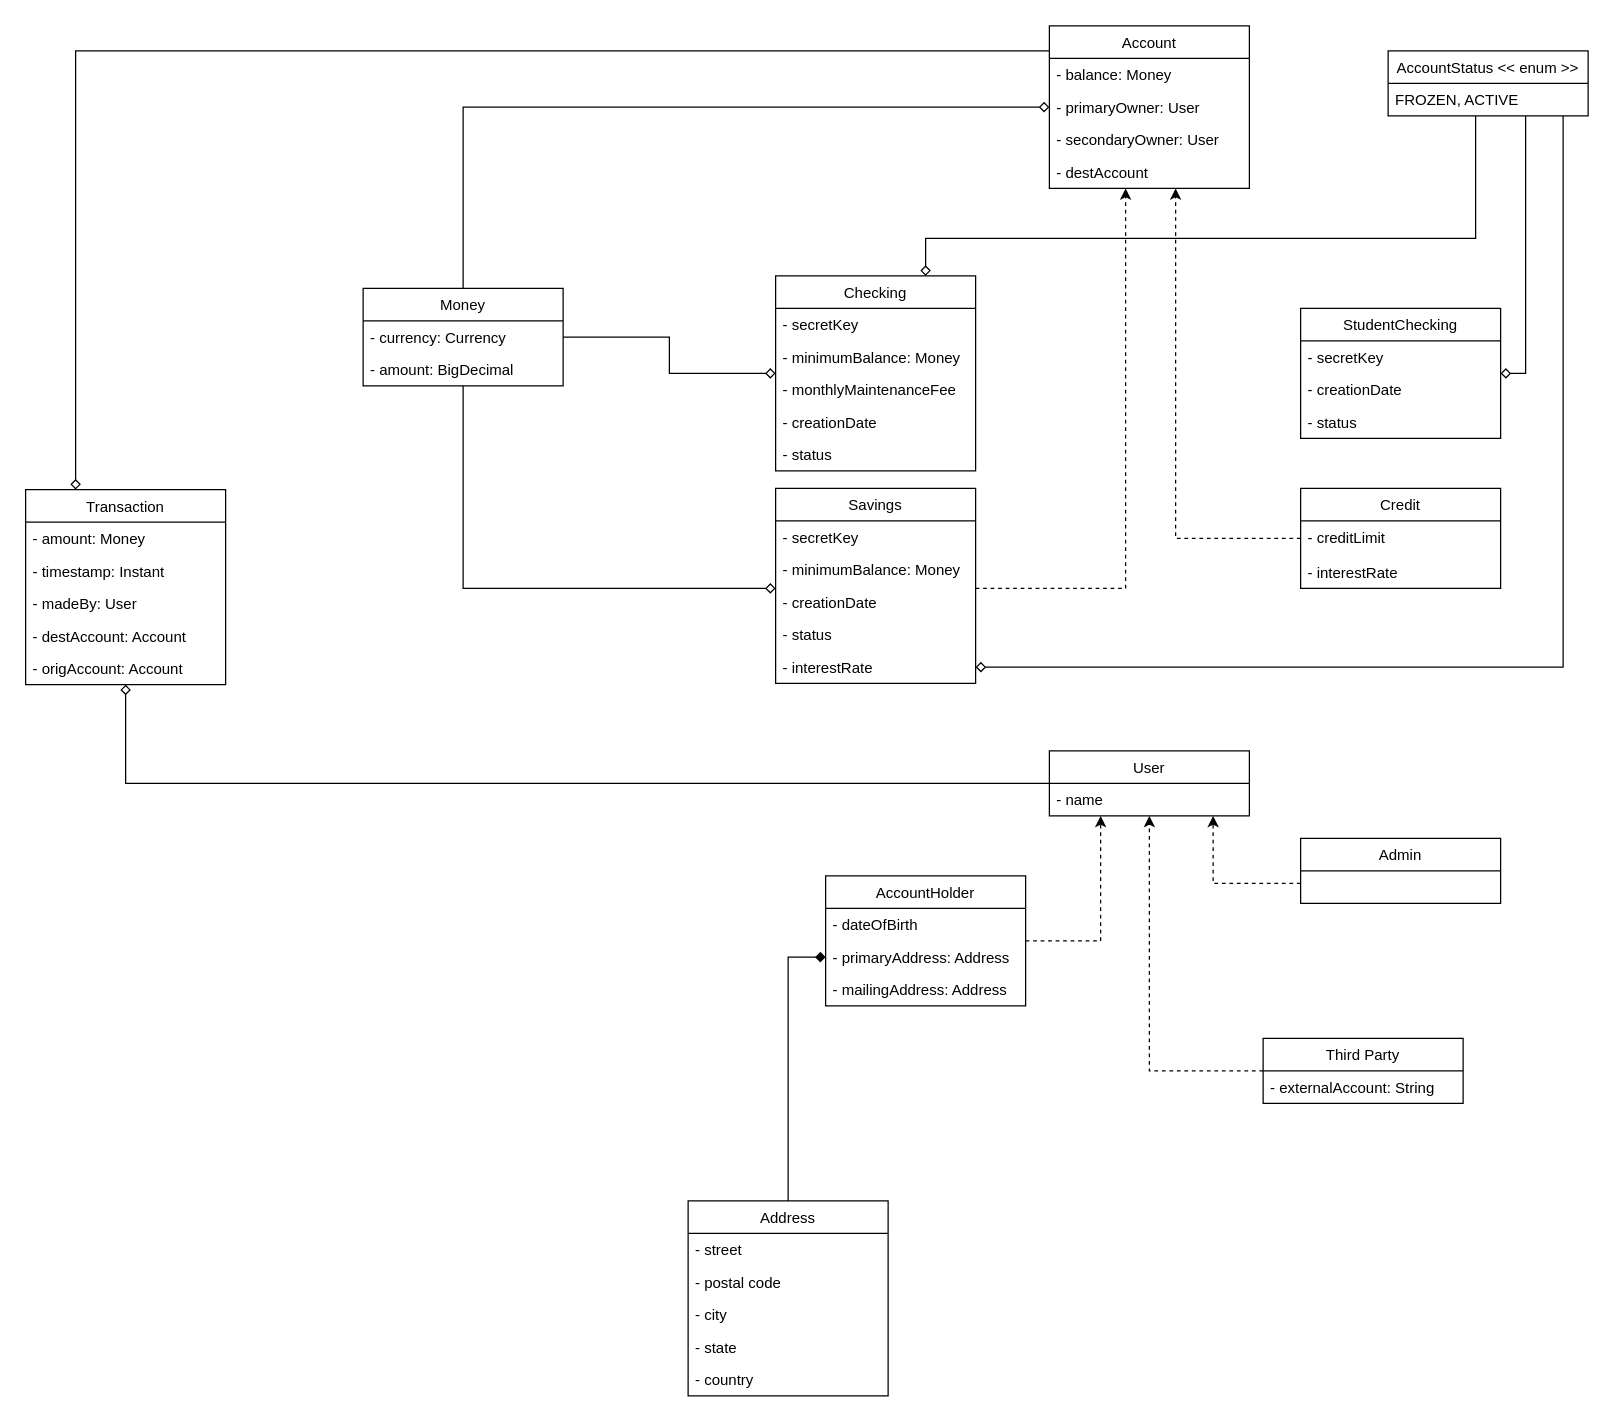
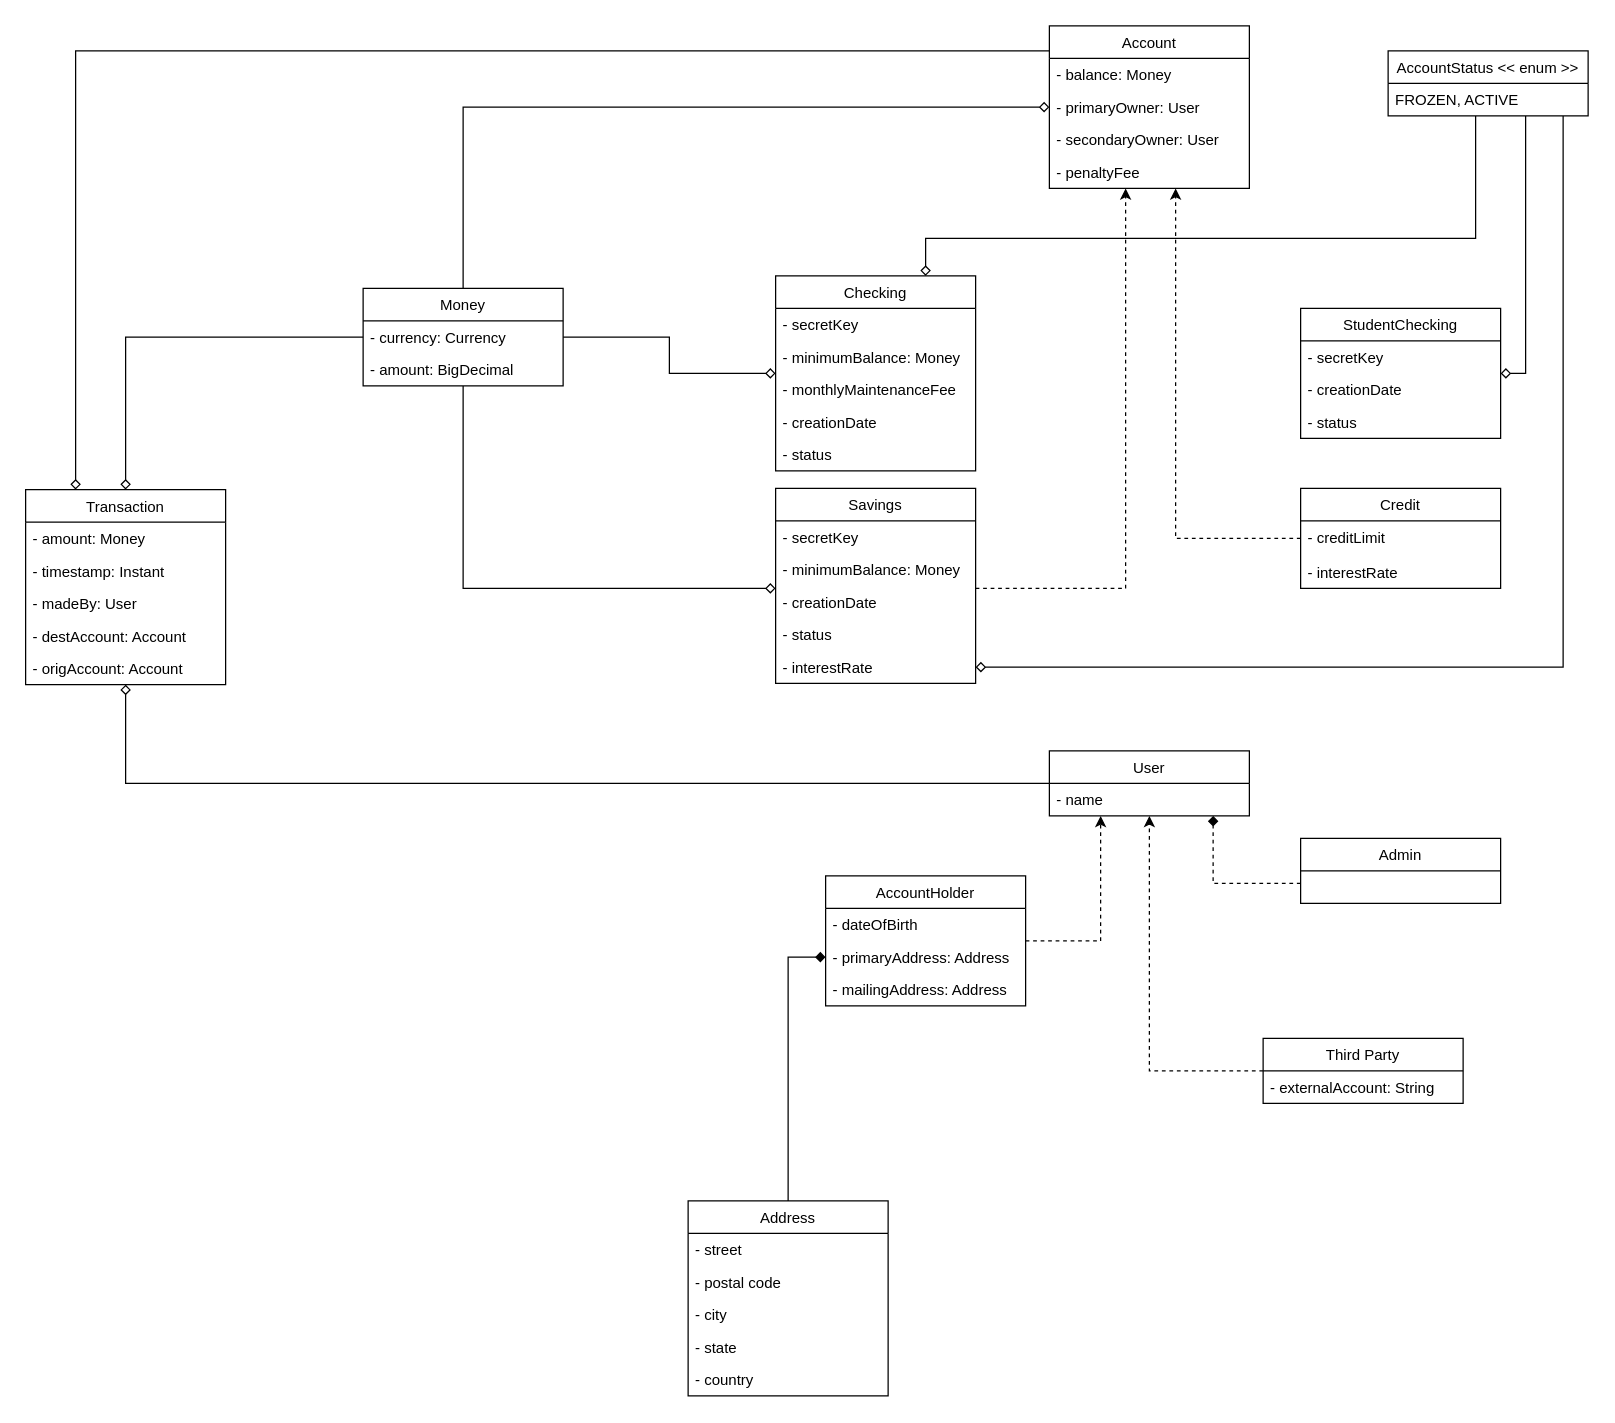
node "- destAccount": label "- destAccount" -> "- penaltyFee"
edge "Money" -> "Transaction": added
edge "Admin" -> "User": arrowhead classic -> diamond
